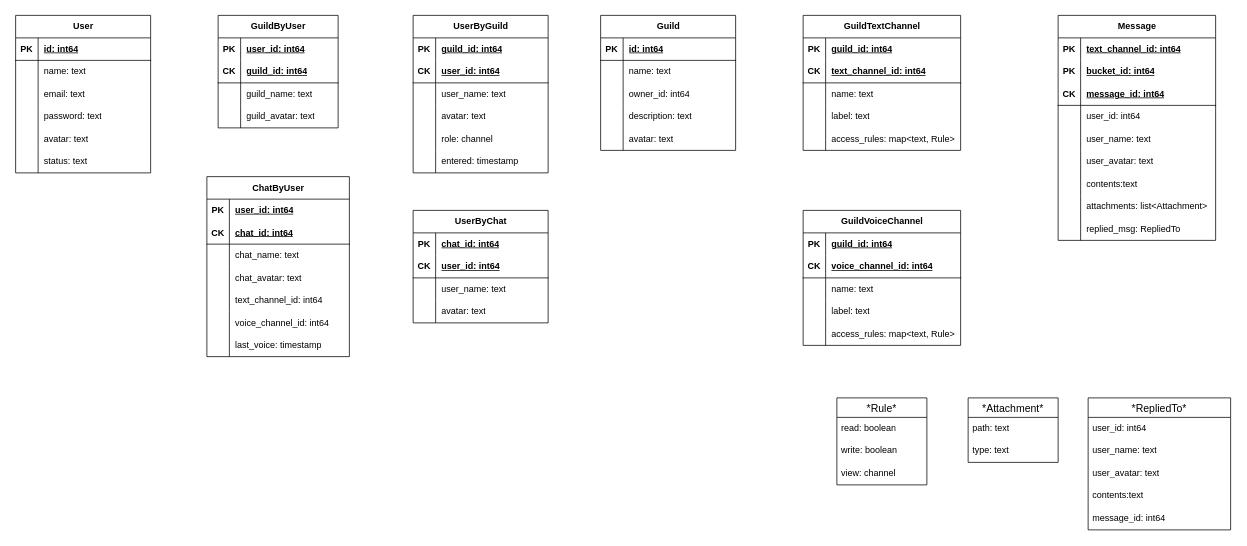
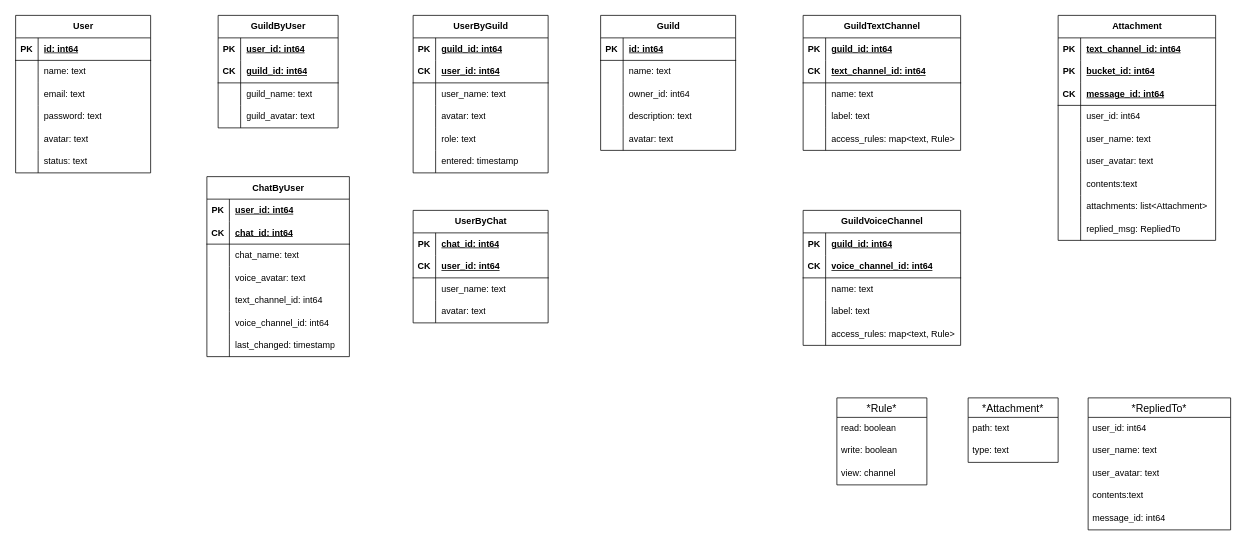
node "Message": label "Message" -> "Attachment"
node "role: channel": label "role: channel" -> "role: text"
node "chat_avatar: text": label "chat_avatar: text" -> "voice_avatar: text"
node "last_voice: timestamp": label "last_voice: timestamp" -> "last_changed: timestamp"
